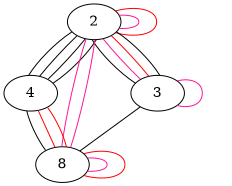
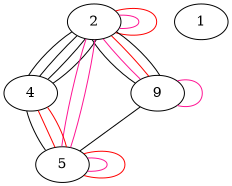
node "1": added
node "3": label "3" -> "9"
node "8": label "8" -> "5"
